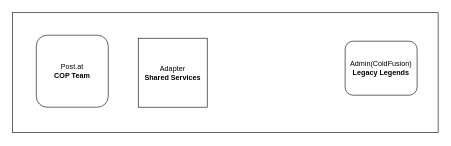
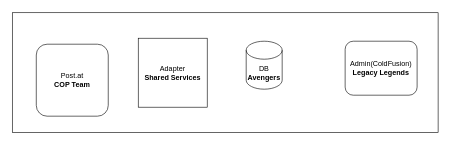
node "DB Avengers": added
node "Post.at COP Team": moved (72, 71) -> (72, 80)
